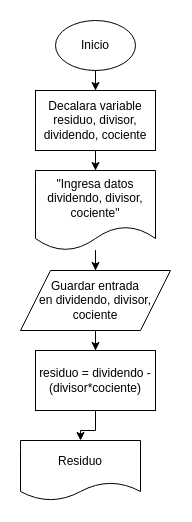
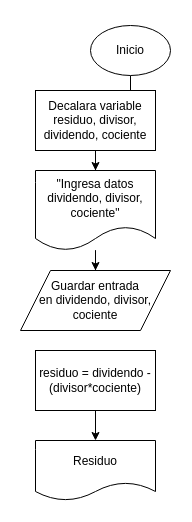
node "Inicio": moved (96, 46) -> (131, 51)
edge "Guardar entrada en dividendo, divisor, cociente" -> "residuo = dividendo - (divisor*cociente)": removed
node "Residuo": moved (81, 471) -> (96, 471)
